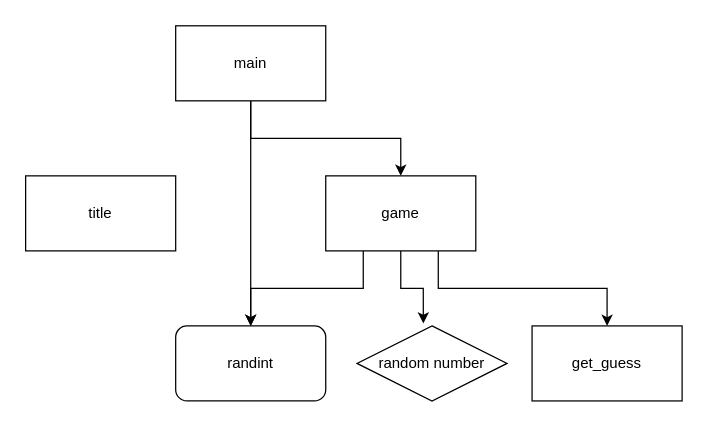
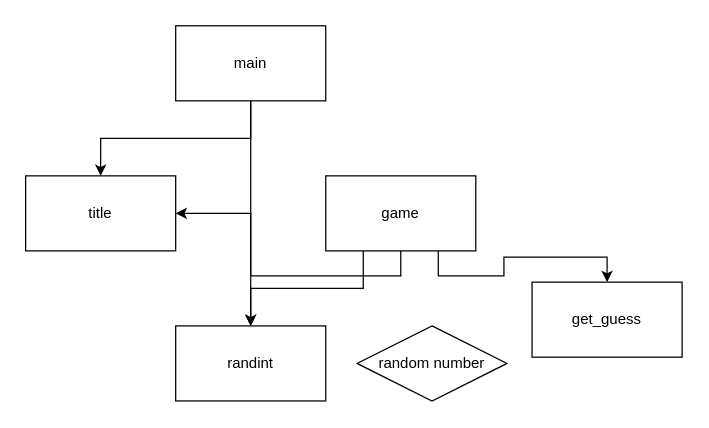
edge "main" -> "game": now "main" -> "title"
edge "game" -> "random number": now "game" -> "title"
node "randint": shape rounded rectangle -> rectangle
node "get_guess": moved (607, 363) -> (607, 319)
